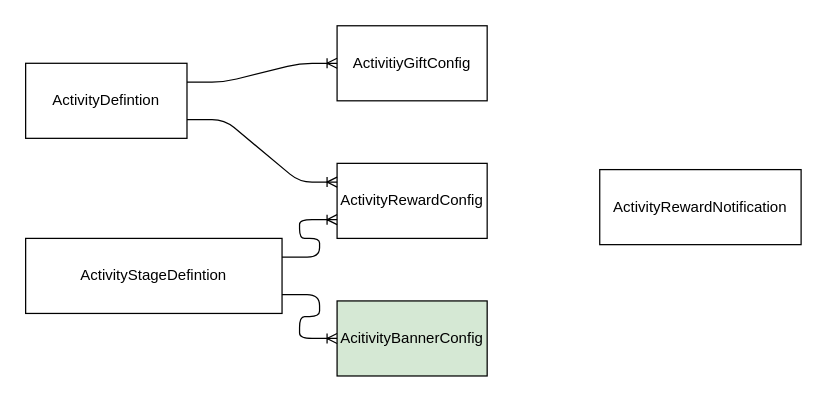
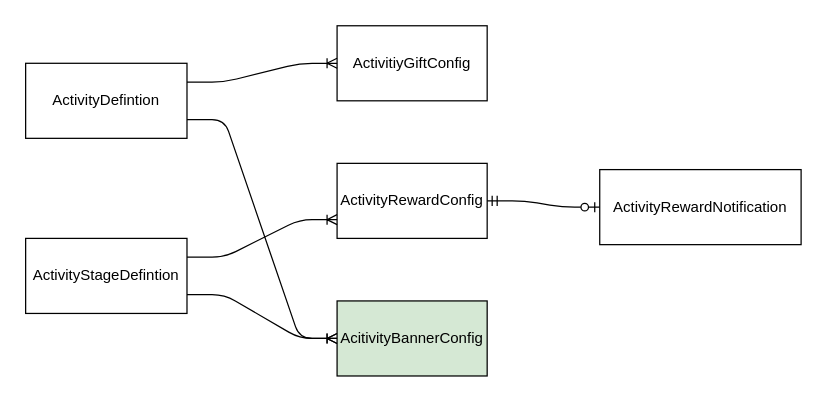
edge "ActivityDefintion" -> "ActivityRewardConfig": now "ActivityDefintion" -> "AcitivityBannerConfig"
edge "ActivityRewardConfig" -- "ActivityRewardNotification": added
node "ActivityStageDefintion": size 256x75 -> 161x75
